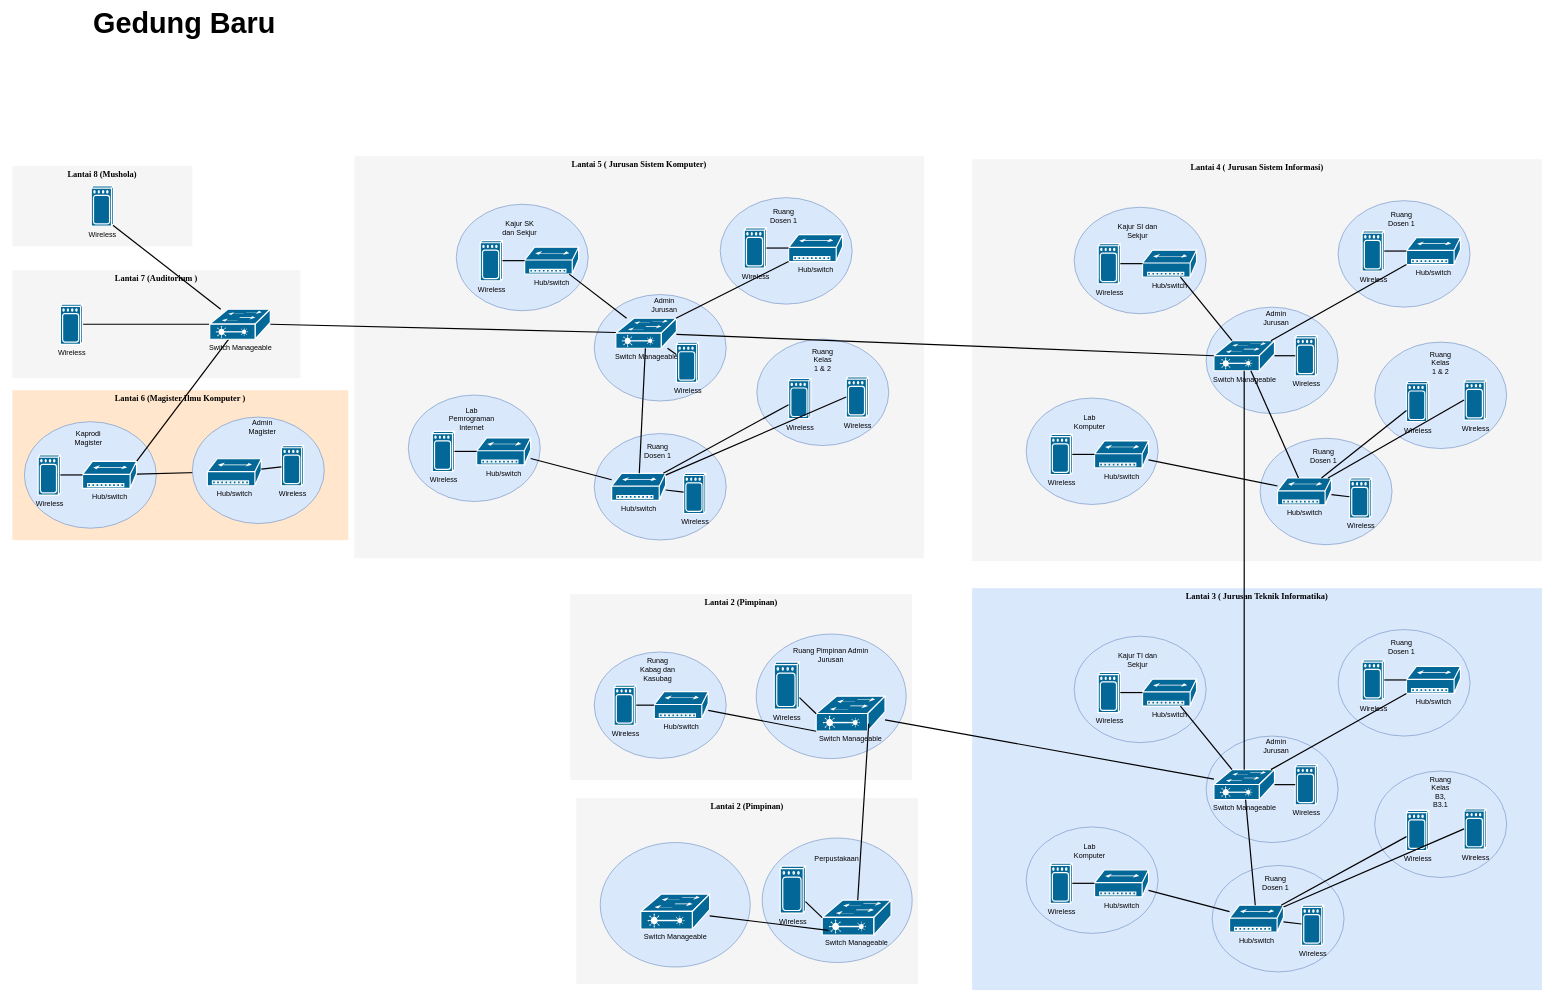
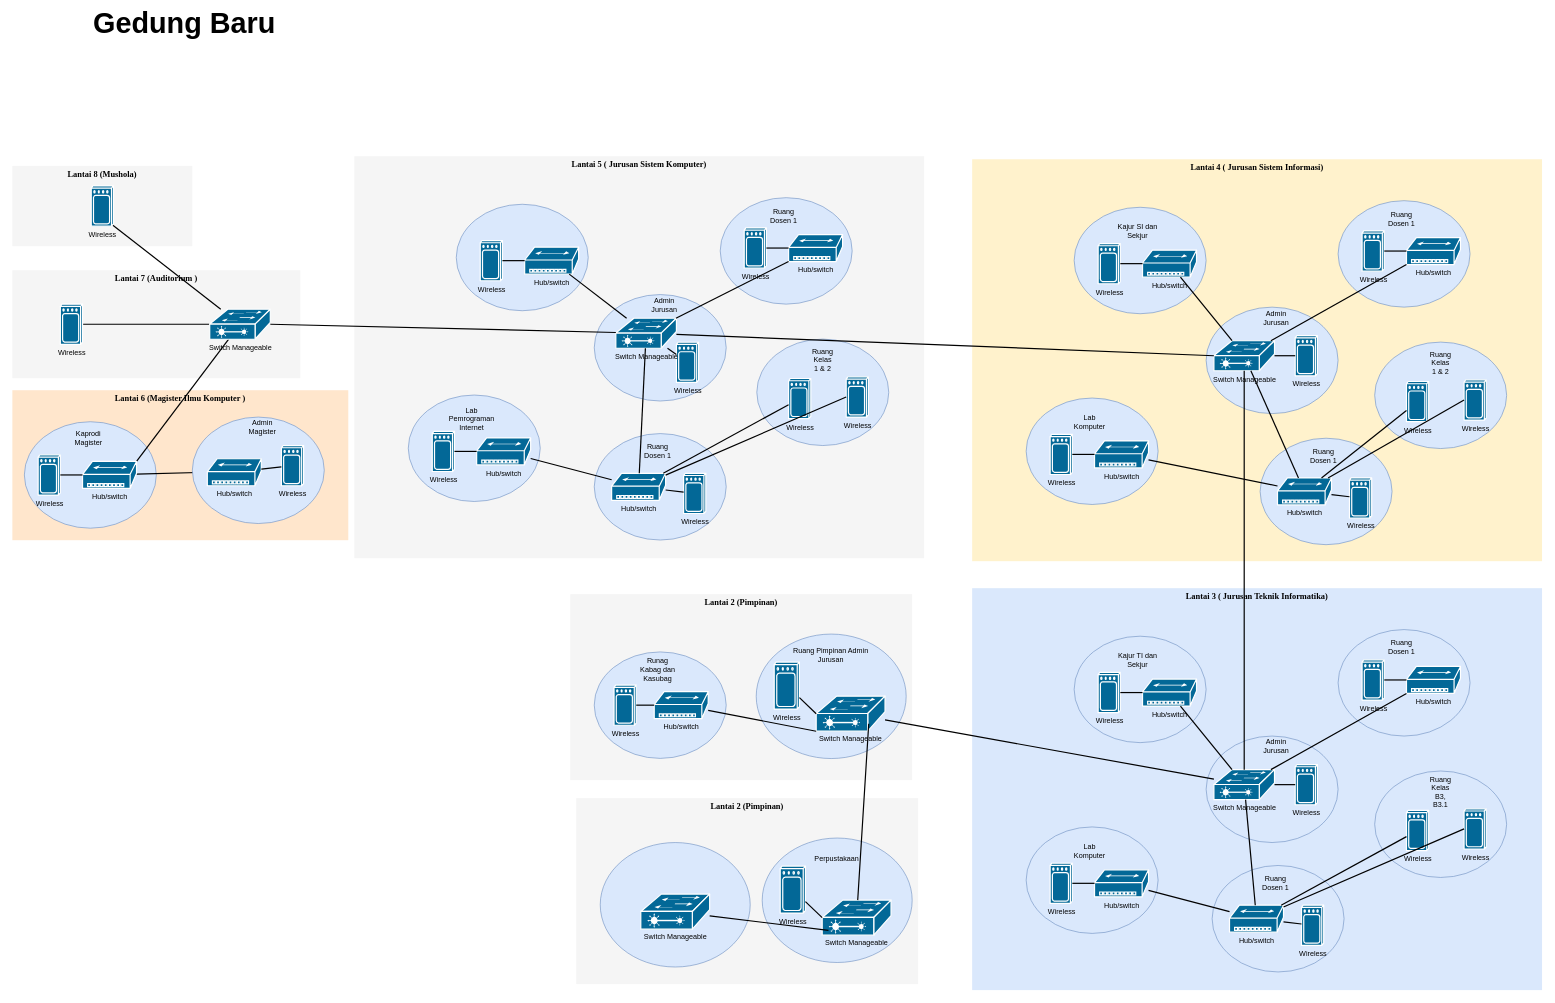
node "Lantai 4 ( Jurusan Sistem Informasi)": fillcolor #f5f5f5 -> #fff2cc
node "Kajur SK dan Sekjur": removed
